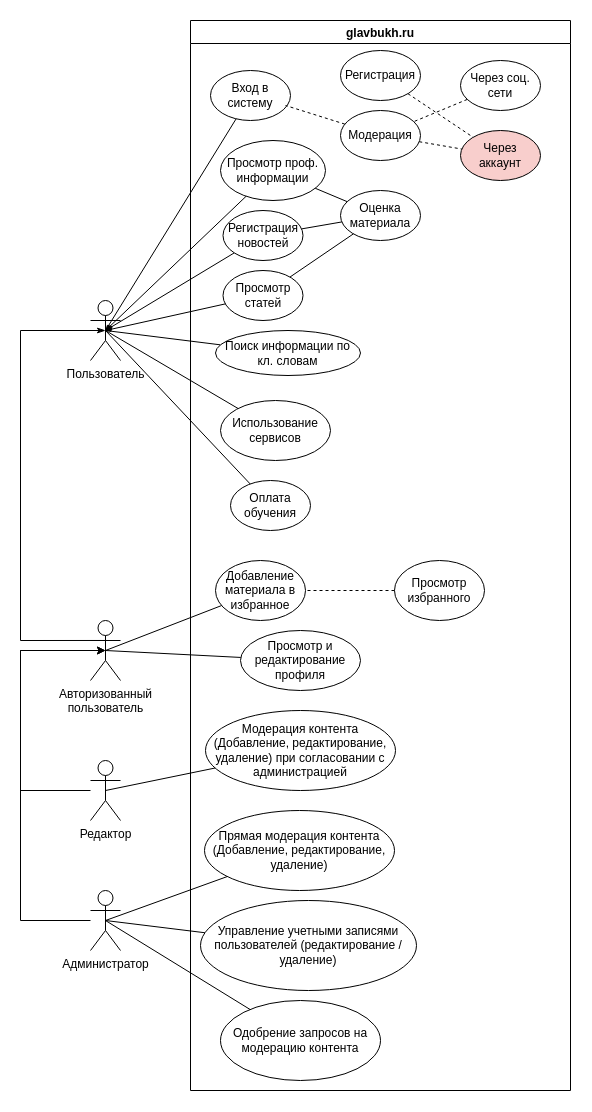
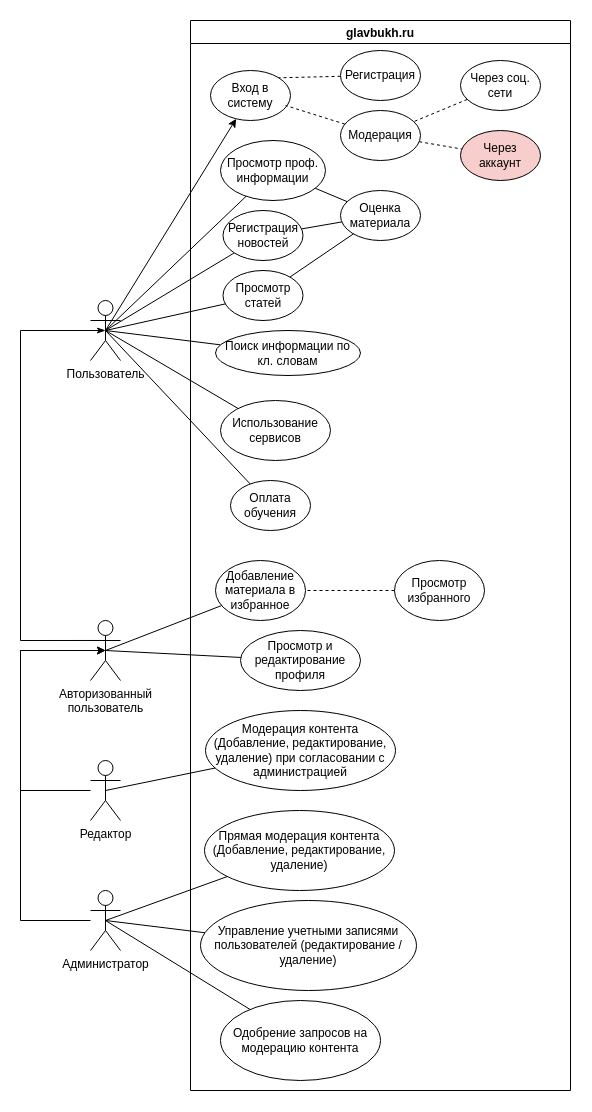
edge "Регистрация" -- "Через аккаунт": now "Регистрация" -- "Вход в систему"
edge "Вход в систему" -- "Пользователь": arrowhead none -> classic
edge "Регистрация новостей" -> "Пользователь": arrowhead diamond -> none
